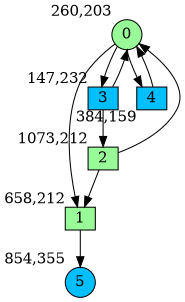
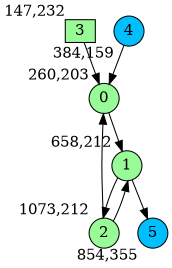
edge "0 260,203" -> "3 147,232": removed
edge "0 260,203" -> "4 384,159": removed
node "3 147,232": fillcolor deepskyblue -> palegreen
node "4 384,159": shape box -> circle
edge "3 147,232" -> "2 1073,212": now "1 658,212" -> "2 1073,212"
node "2 1073,212": shape box -> circle
node "1 658,212": shape box -> circle
